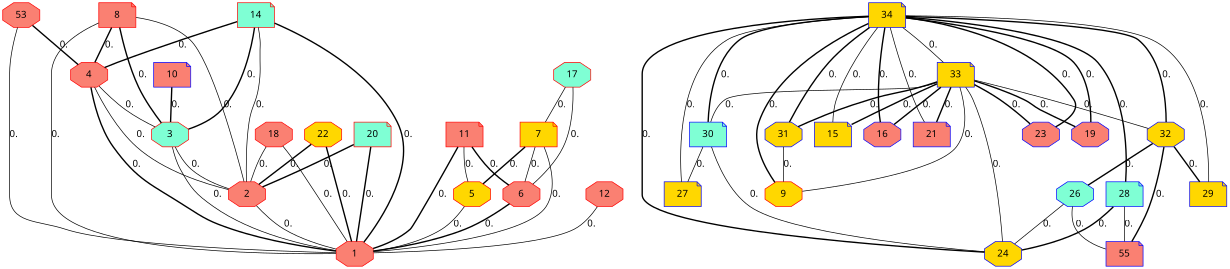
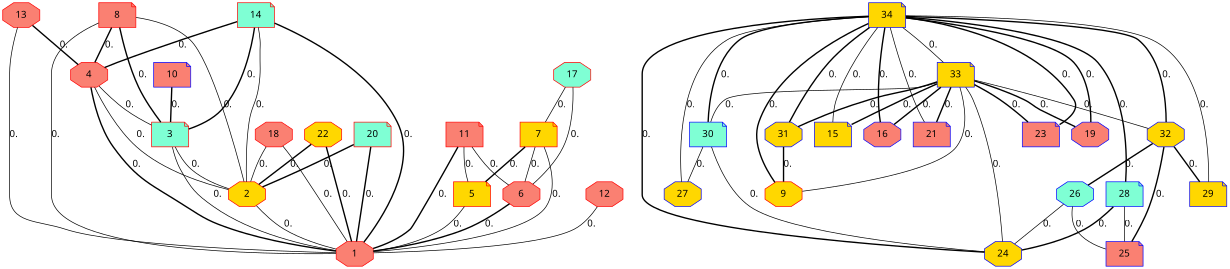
node "53": label "53" -> "13"
node "3": shape octagon -> note
node "23": shape octagon -> note
edge "31" -- "9": style solid -> bold
edge "11" -- "6": style bold -> solid
node "2": fillcolor salmon -> gold
node "5": shape octagon -> note
node "27": shape note -> octagon
node "55": label "55" -> "25"
